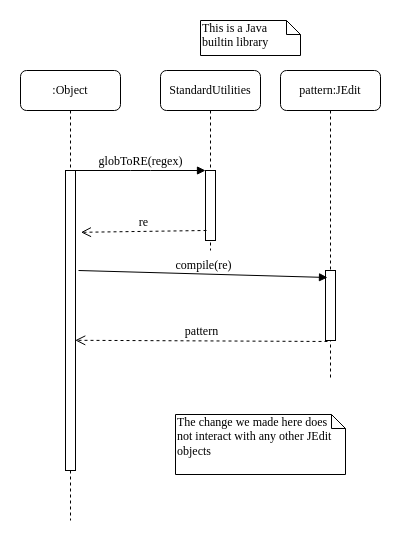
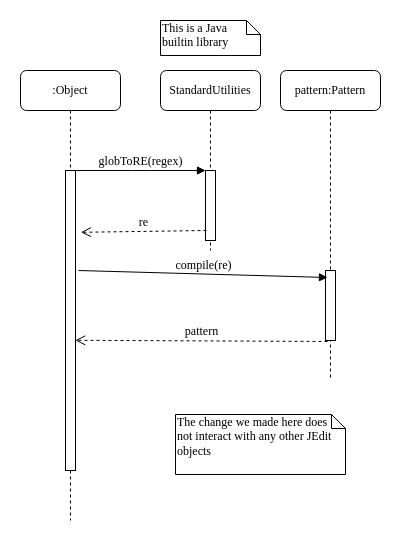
node "This is a Java builtin library": moved (251, 38) -> (211, 38)
node "pattern:JEdit": label "pattern:JEdit" -> "pattern:Pattern"
